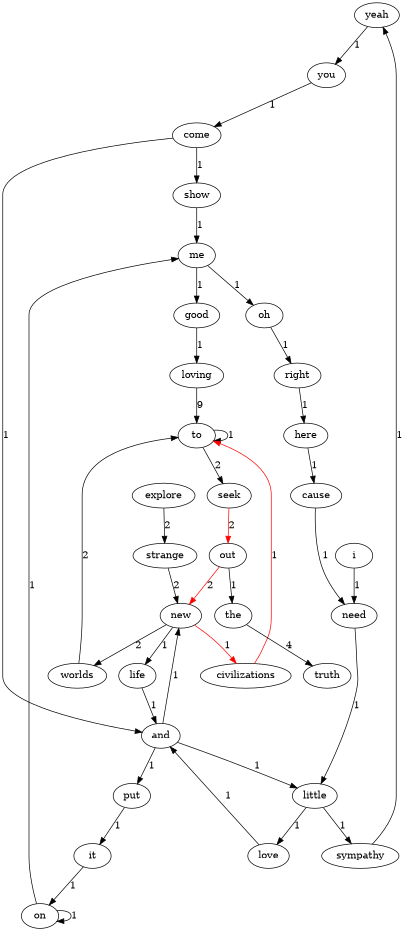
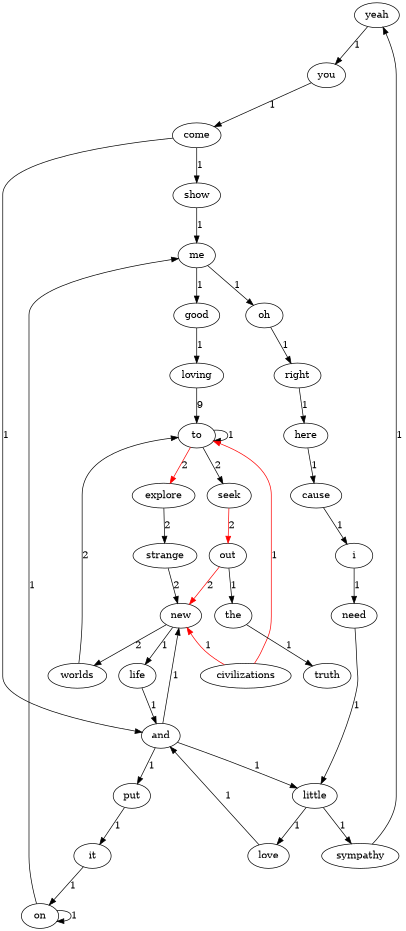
edge "to" -> "explore": added, label "2"
edge "cause" -> "need": now "cause" -> "i"
edge "new" -> "civilizations": reversed
edge "the" -> "truth": label "4" -> "1"
